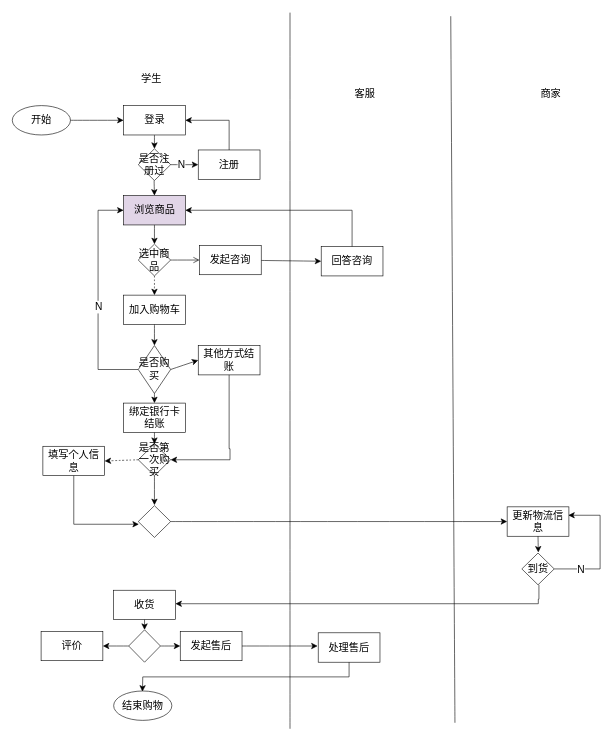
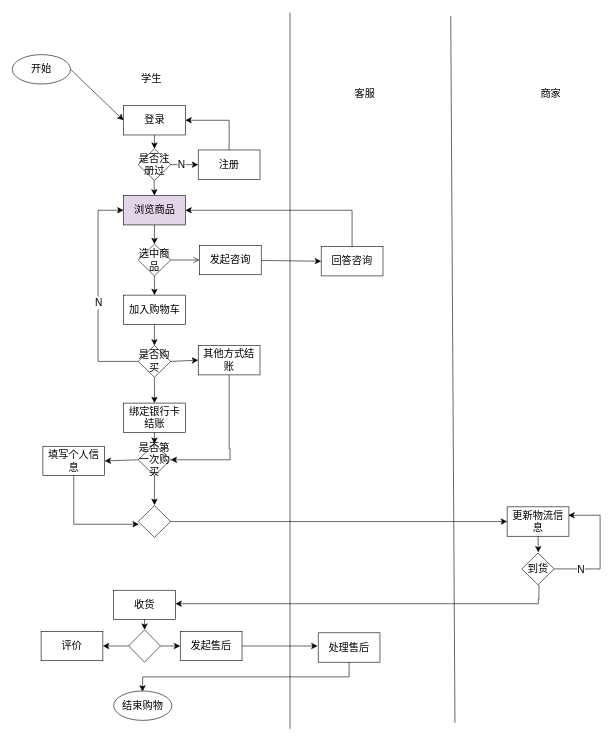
node "开始": moved (41, 120) -> (41, 69)
edge "选中商品" -> "加入购物车": style dashed -> solid
node "是否购买": size 32x48 -> 32x32
edge "是否第一次购买" -> "填写个人信息": style dashed -> solid
